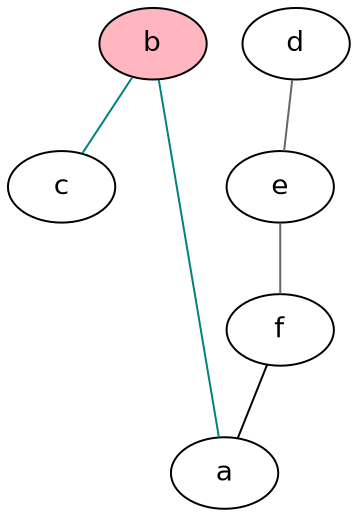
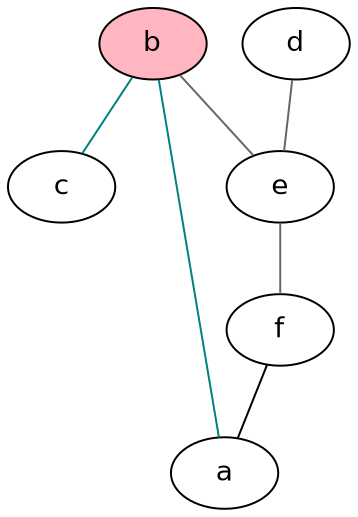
edge "b" -- "e": added
